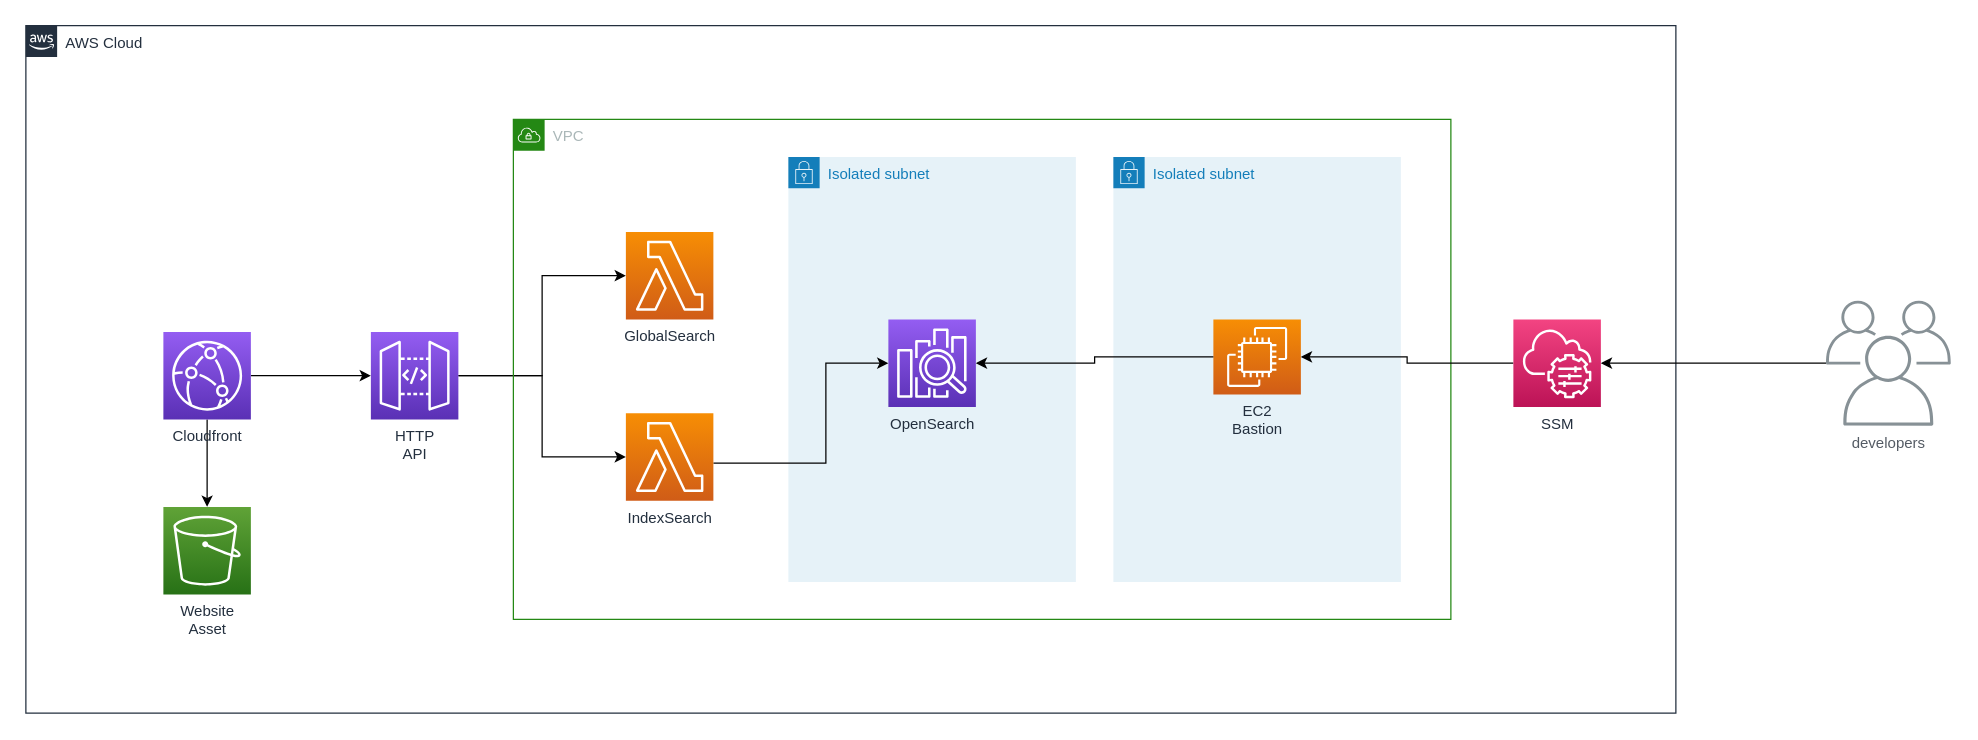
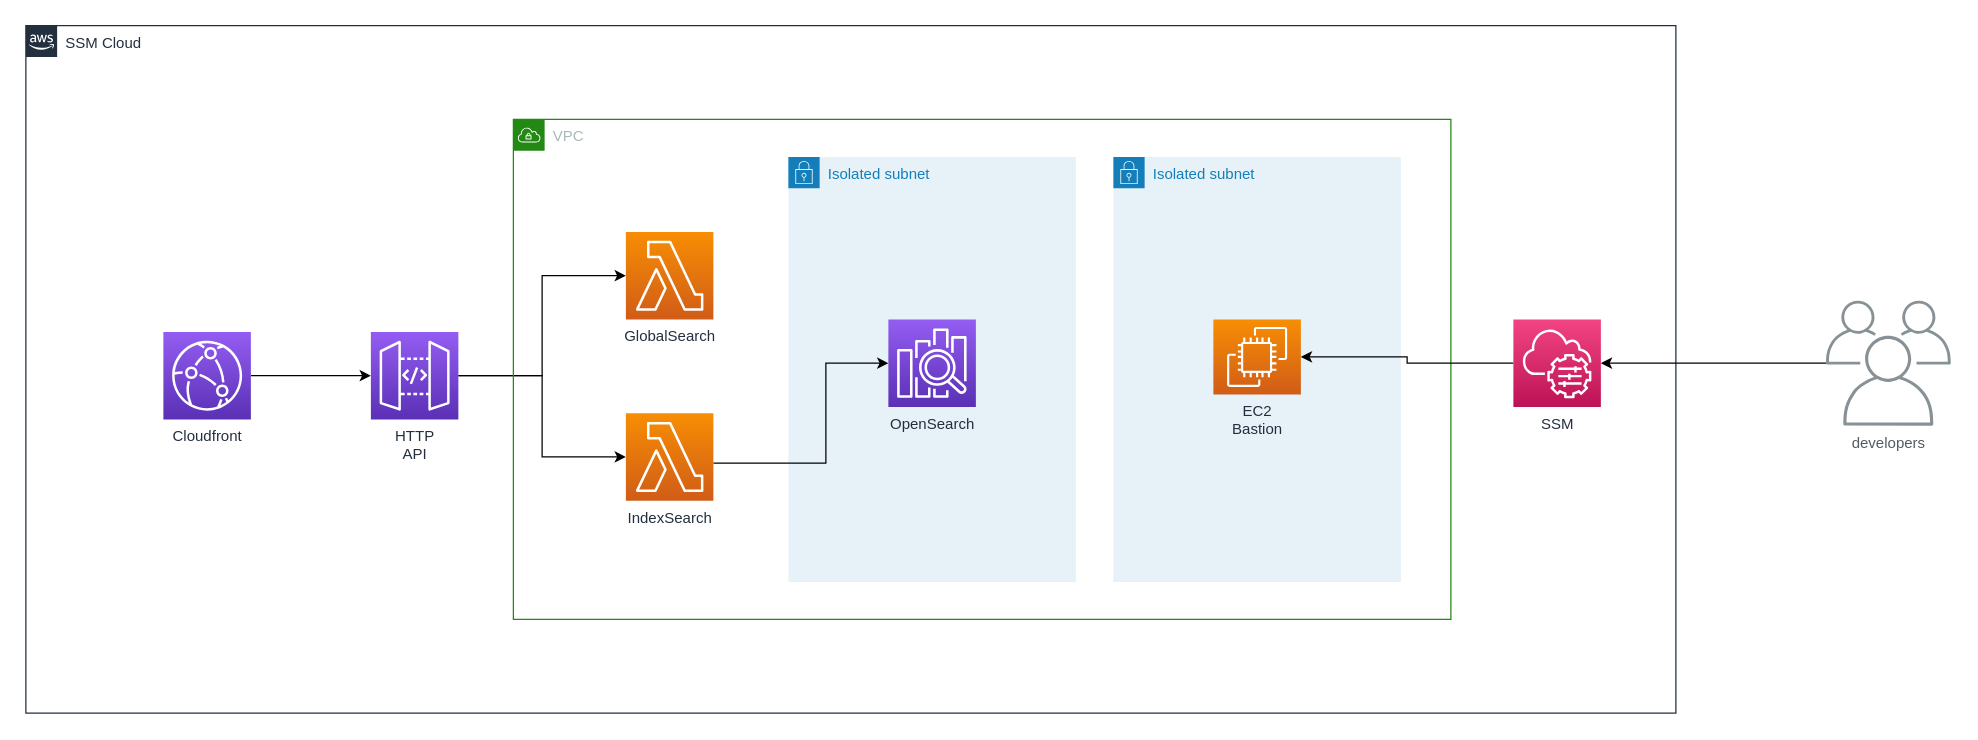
node "AWS Cloud": label "AWS Cloud" -> "SSM Cloud"
edge "EC2 Bastion" -> "OpenSearch": removed
edge "Cloudfront" -> "Website Asset": removed
node "Website Asset": removed
